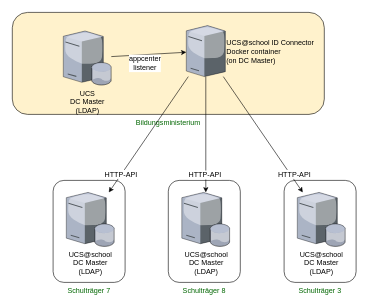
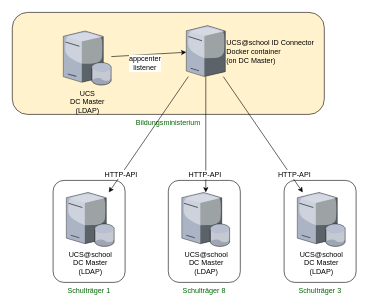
node "Schulträger 7": label "Schulträger 7" -> "Schulträger 1"
